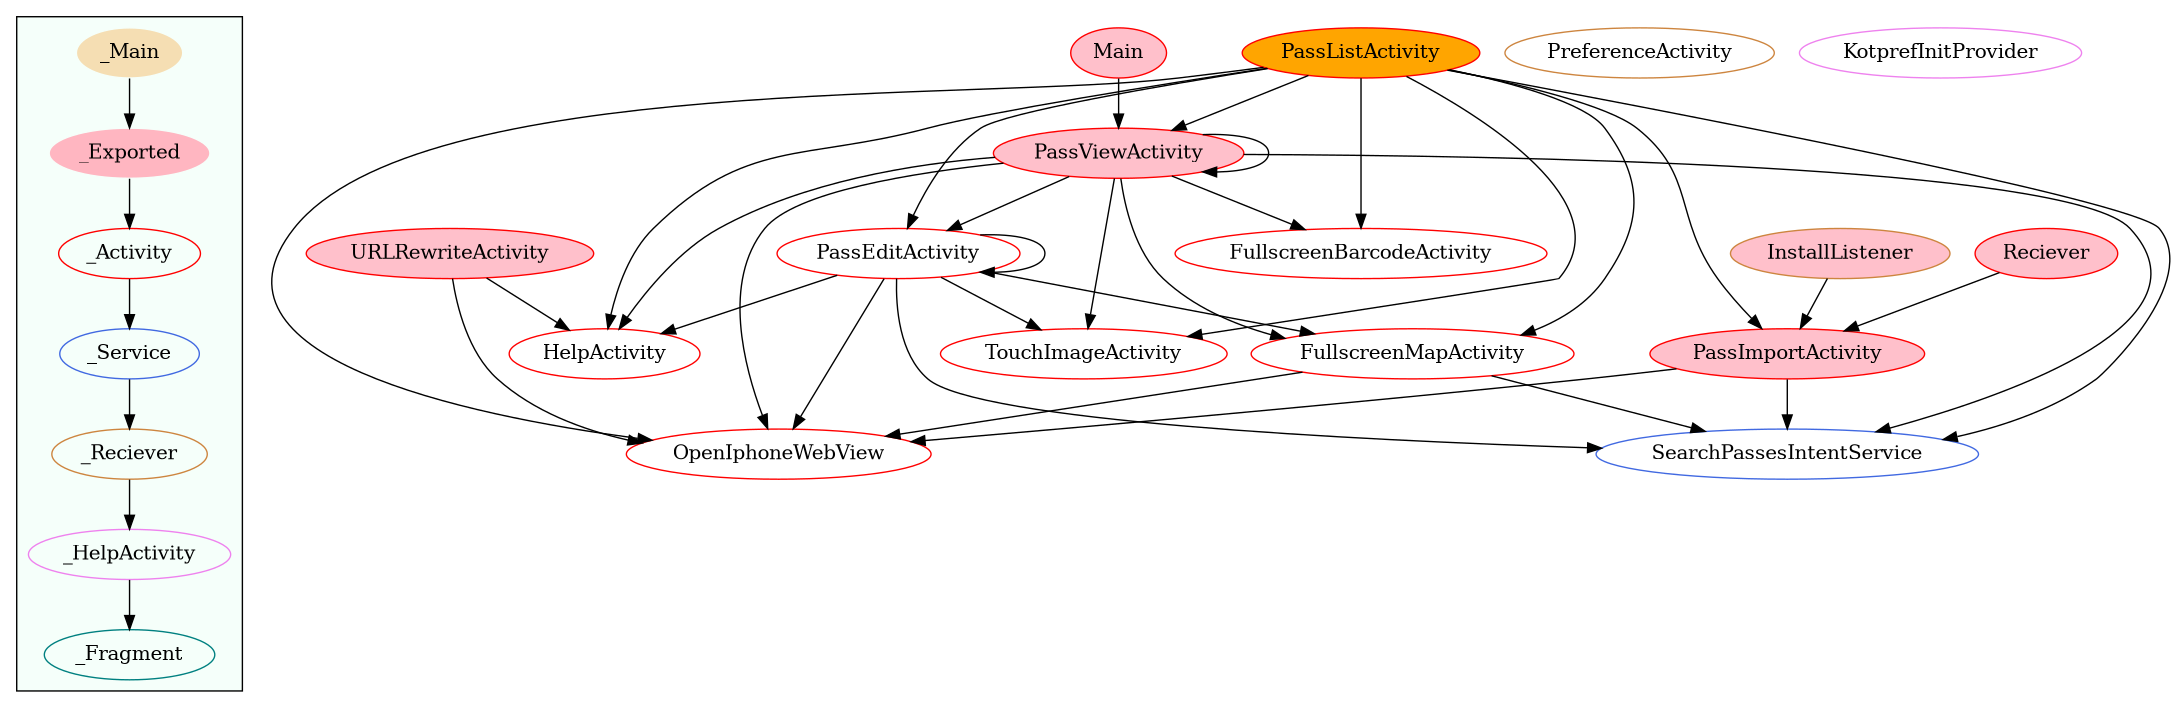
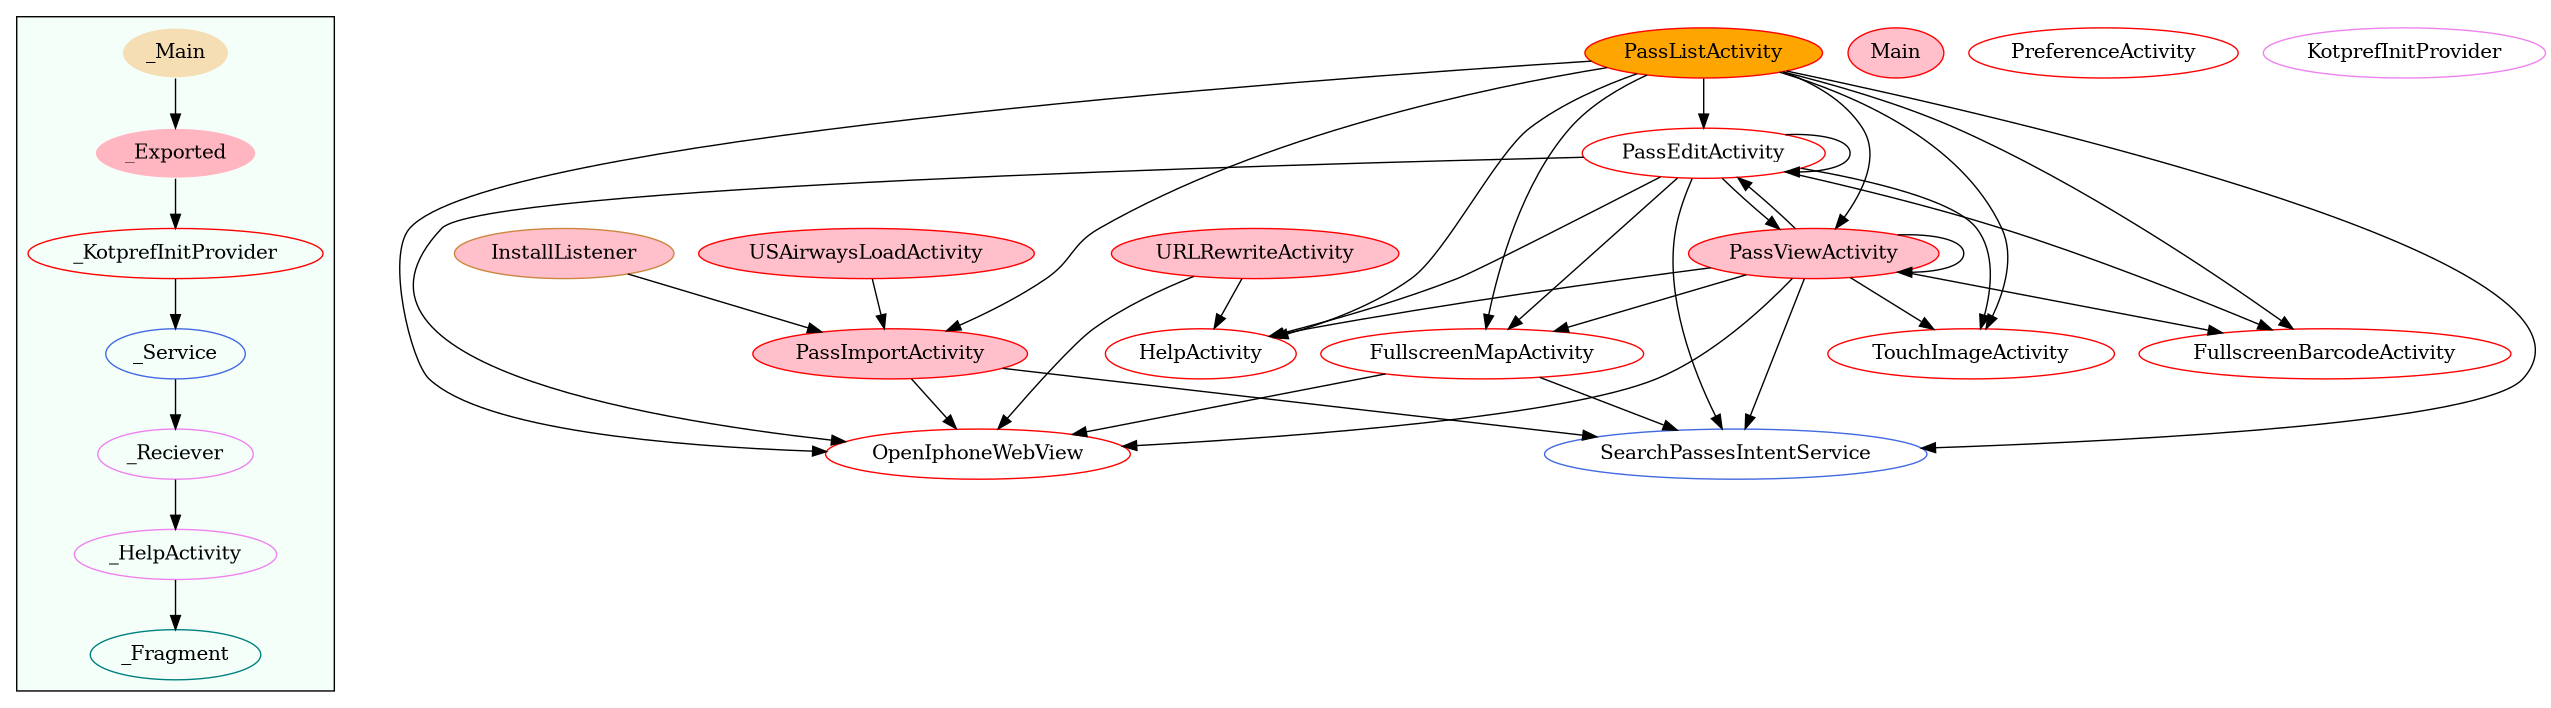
node "PreferenceActivity": color peru -> red
edge "Main" -> "PassViewActivity": now "PassEditActivity" -> "PassViewActivity"
edge "PassEditActivity" -> "FullscreenBarcodeActivity": added
node "_Activity": label "_Activity" -> "_KotprefInitProvider"
node "Reciever": label "Reciever" -> "USAirwaysLoadActivity"
node "_Reciever": color peru -> violet
